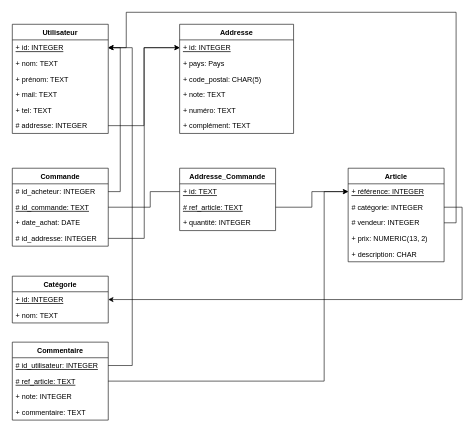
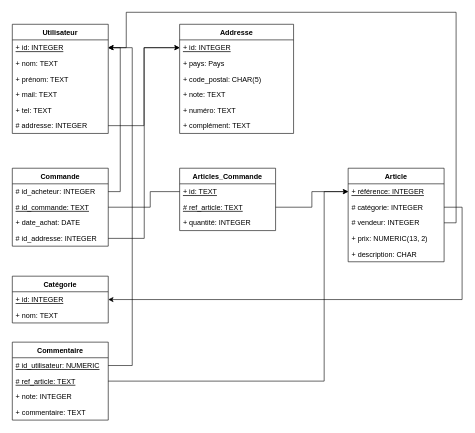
node "Addresse_Commande": label "Addresse_Commande" -> "Articles_Commande"
node "# id_utilisateur: INTEGER": label "# id_utilisateur: INTEGER" -> "# id_utilisateur: NUMERIC"
